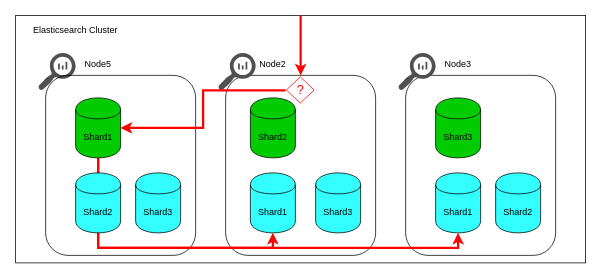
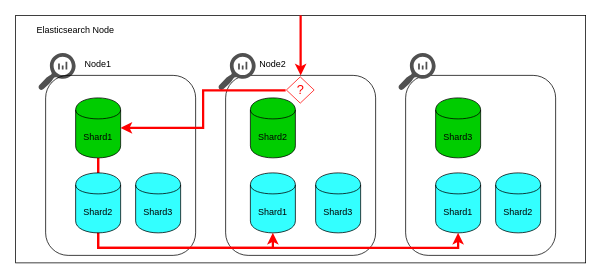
node "Elasticsearch Cluster": label "Elasticsearch Cluster" -> "Elasticsearch Node"
node "Node5": label "Node5" -> "Node1"
node "Node3": removed
